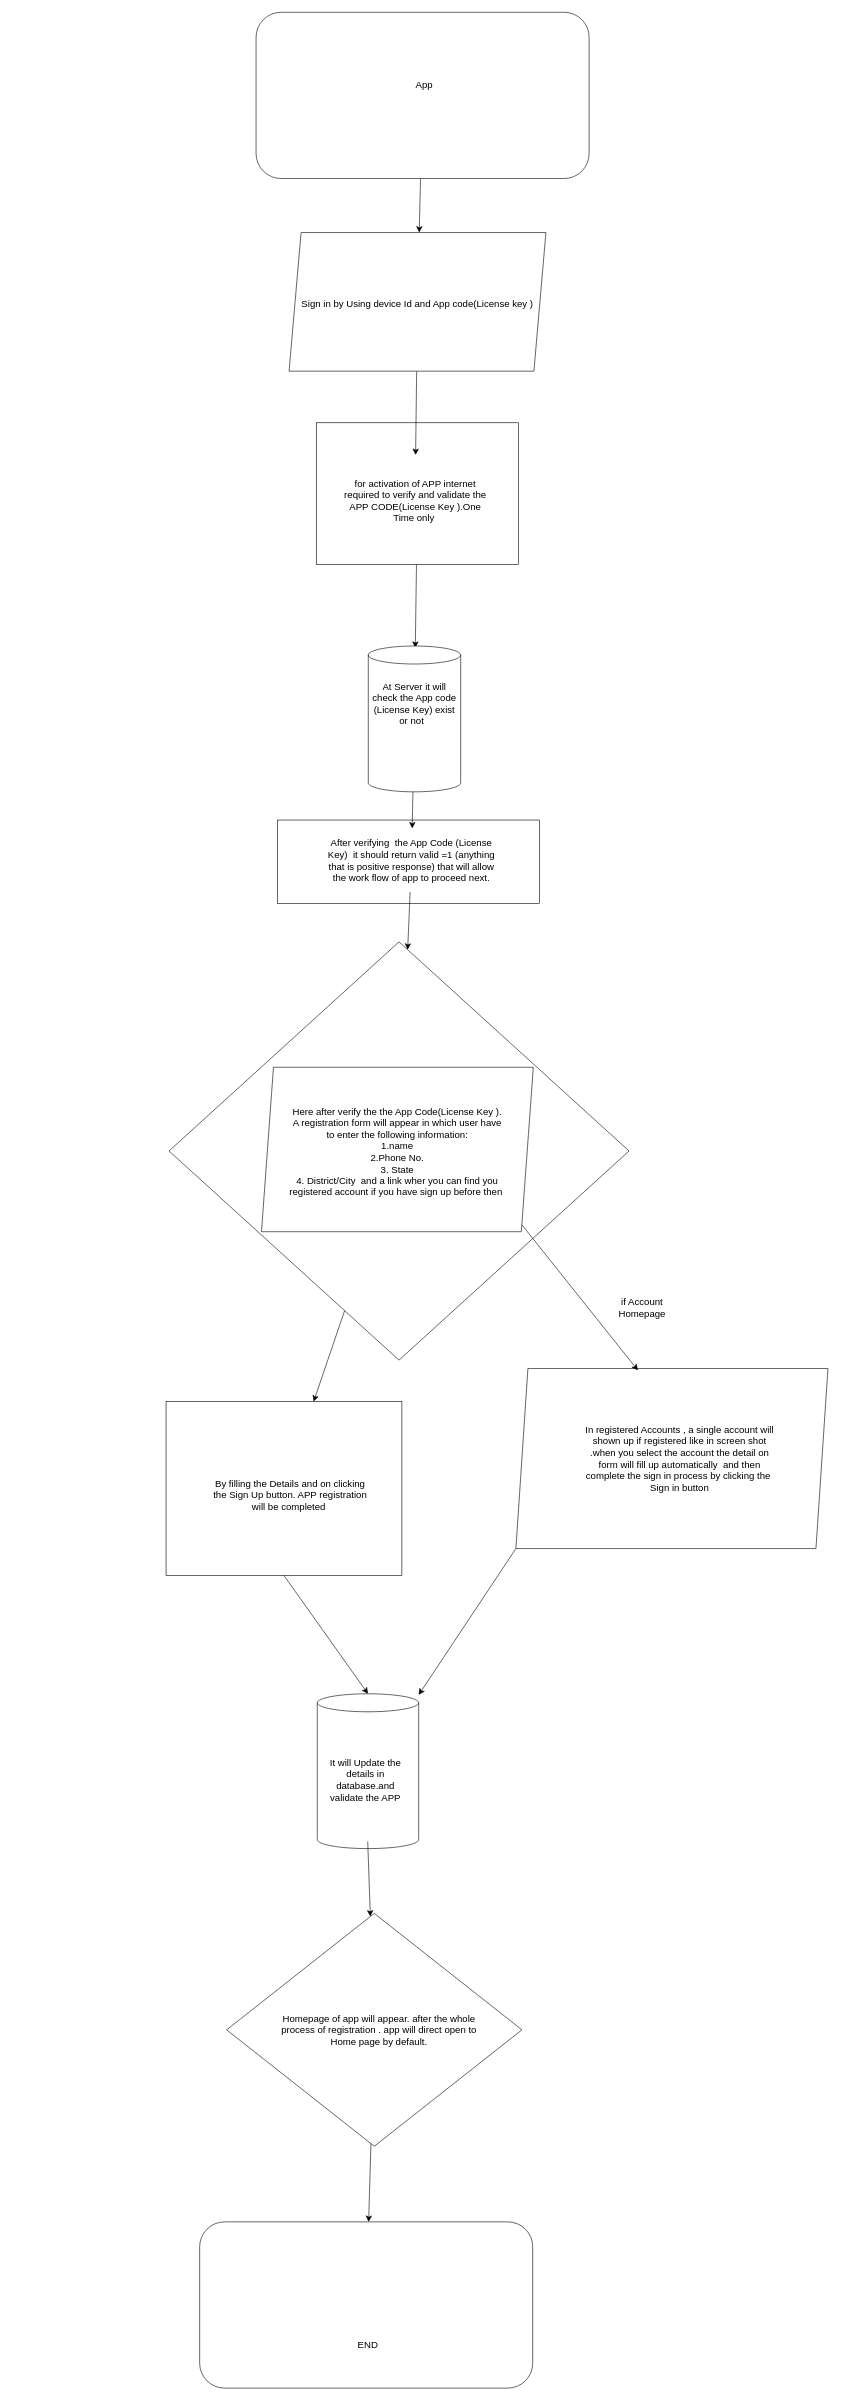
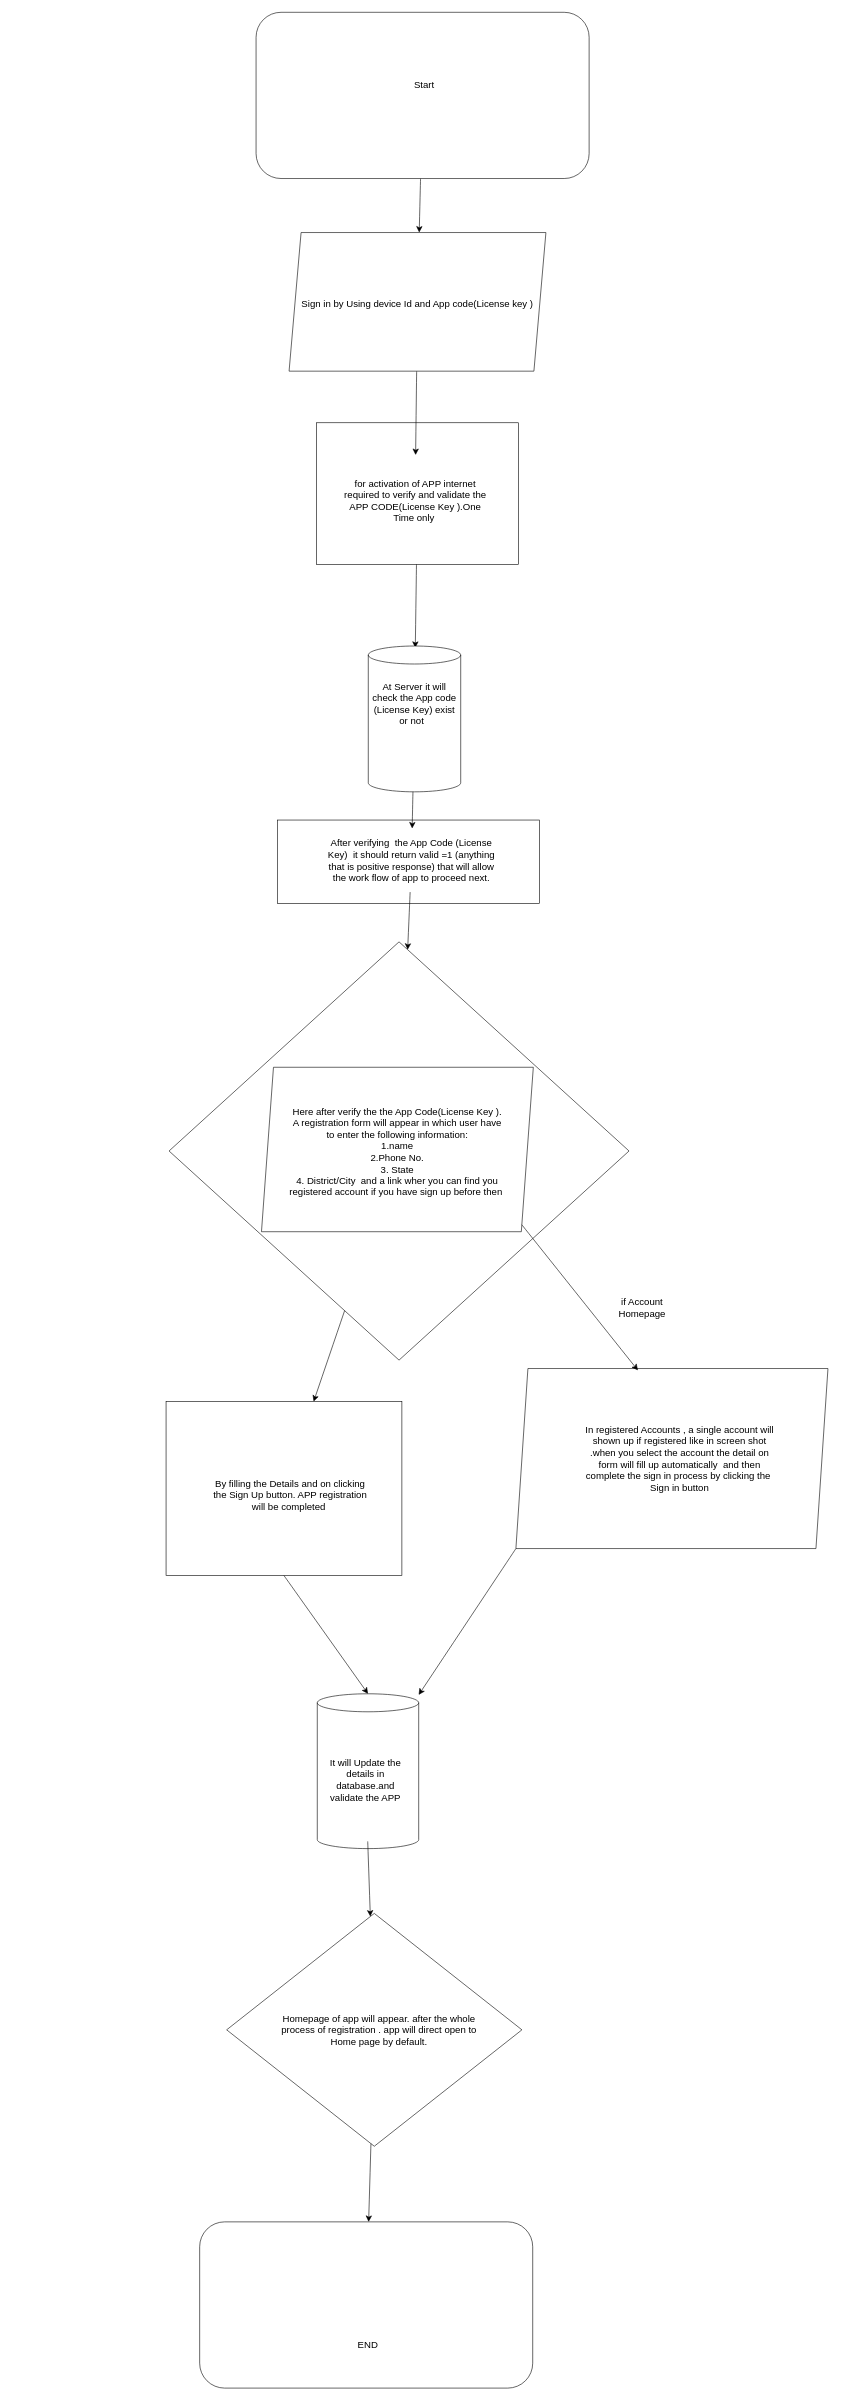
node "App": label "App" -> "Start"
